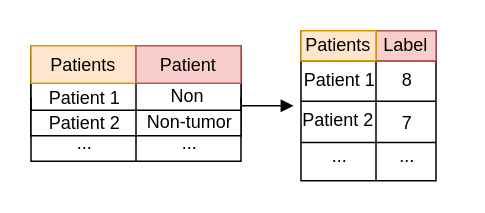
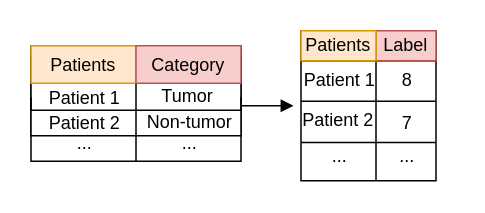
node "Patient": label "Patient" -> "Category"
node "Non": label "Non" -> "Tumor"
